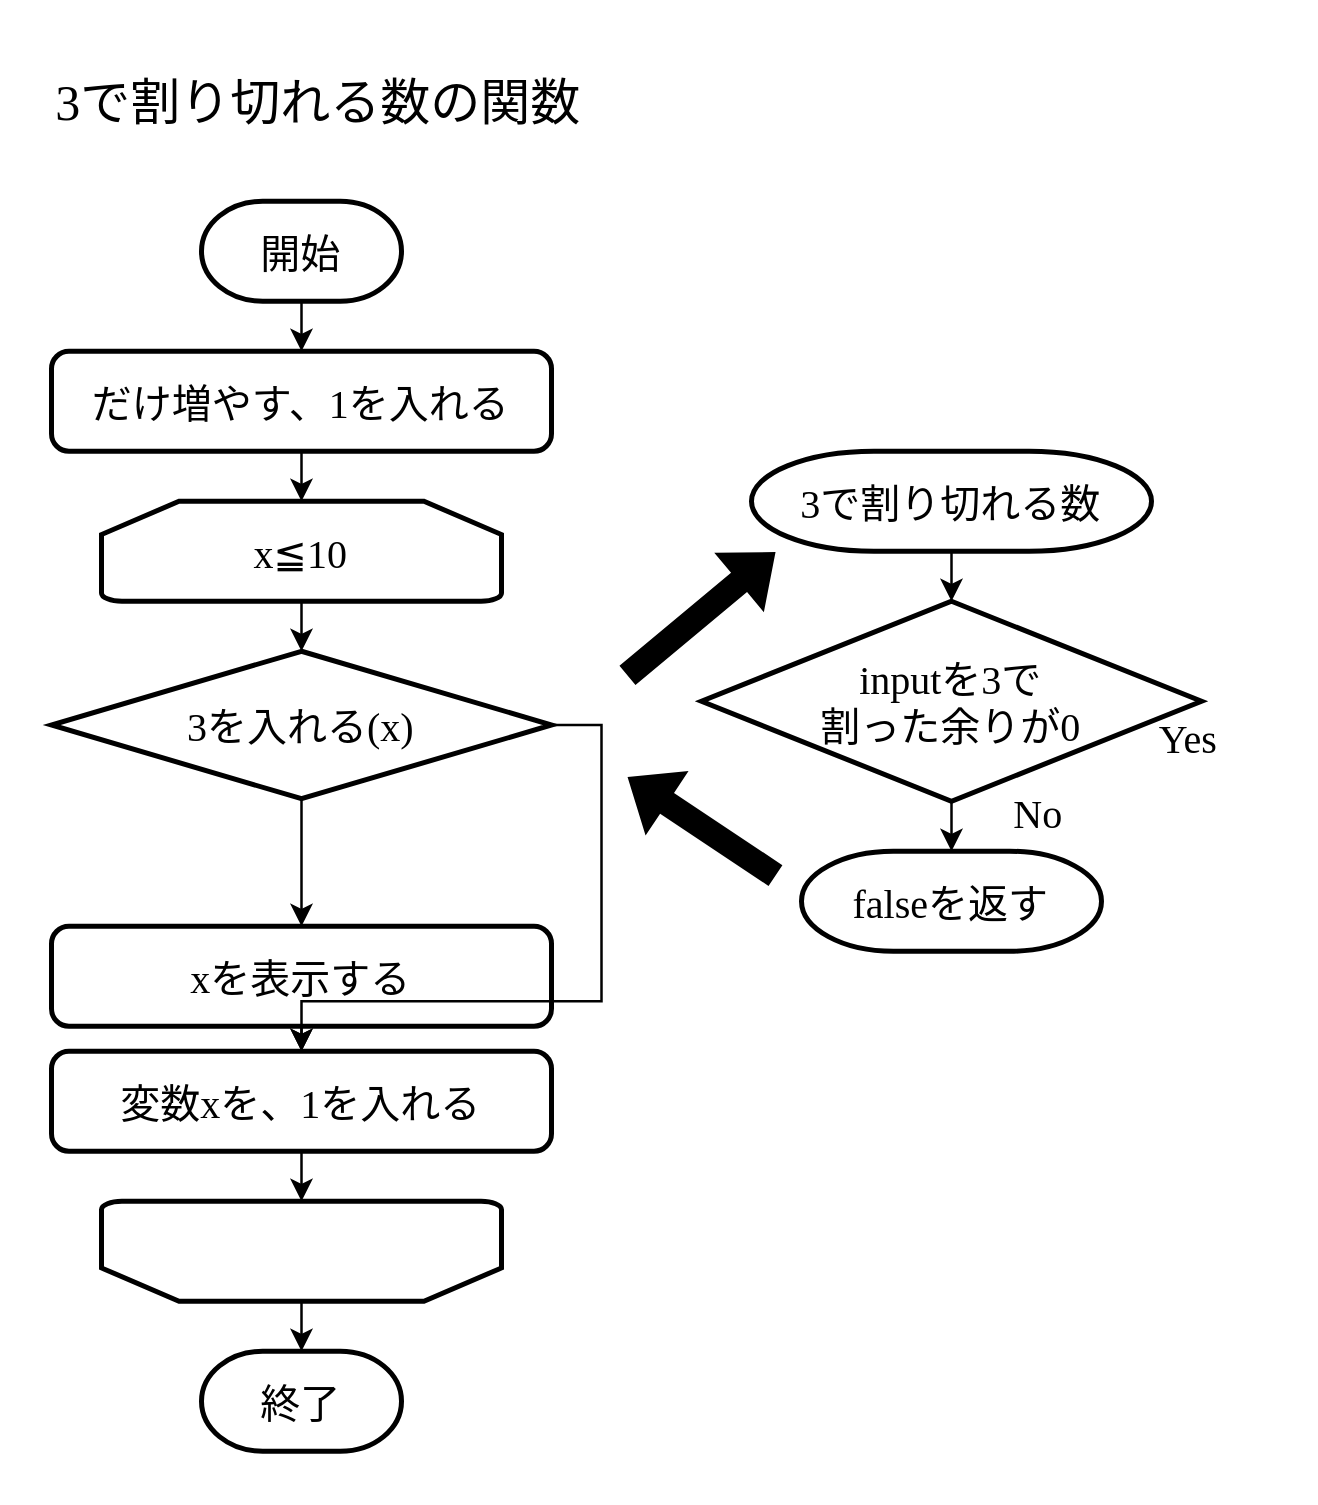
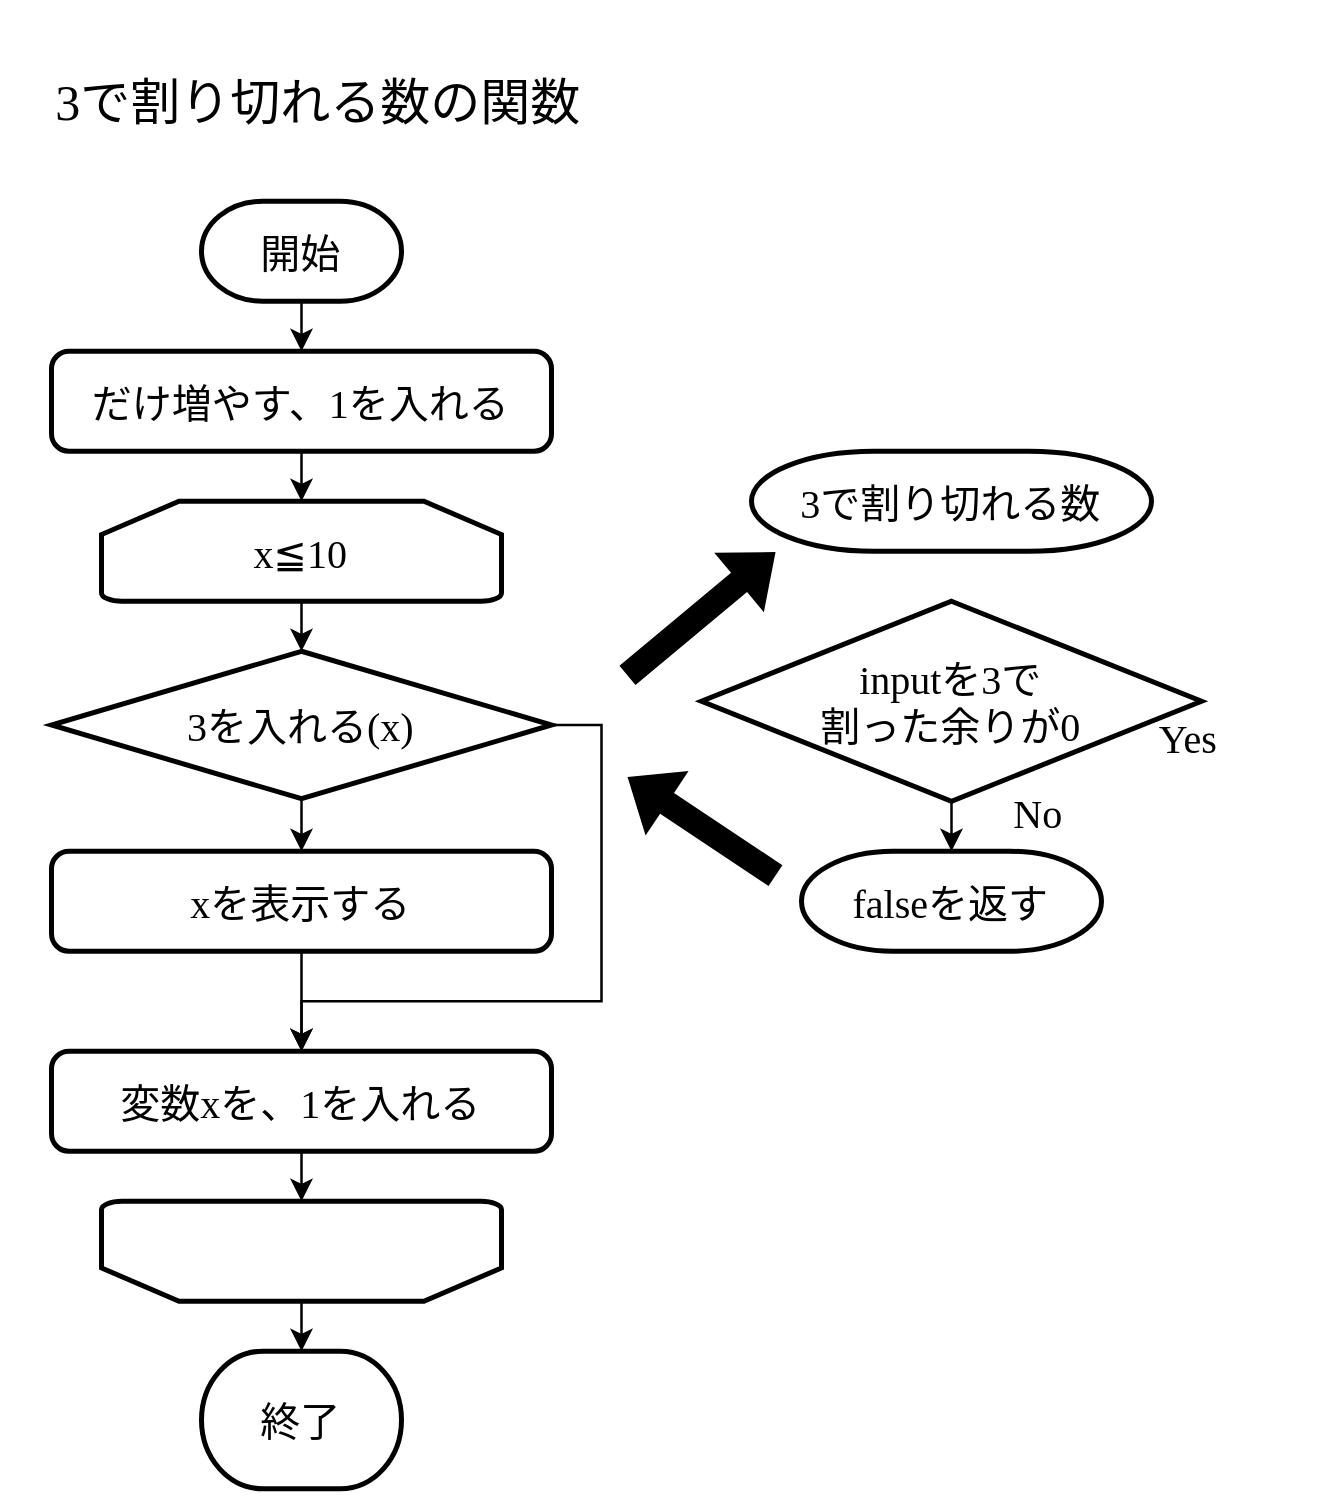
edge "3で割り切れる数" -> "inputを3で 割った余りが0": removed
node "xを表示する": moved (301, 976) -> (301, 901)
node "終了": size 200x100 -> 200x138
